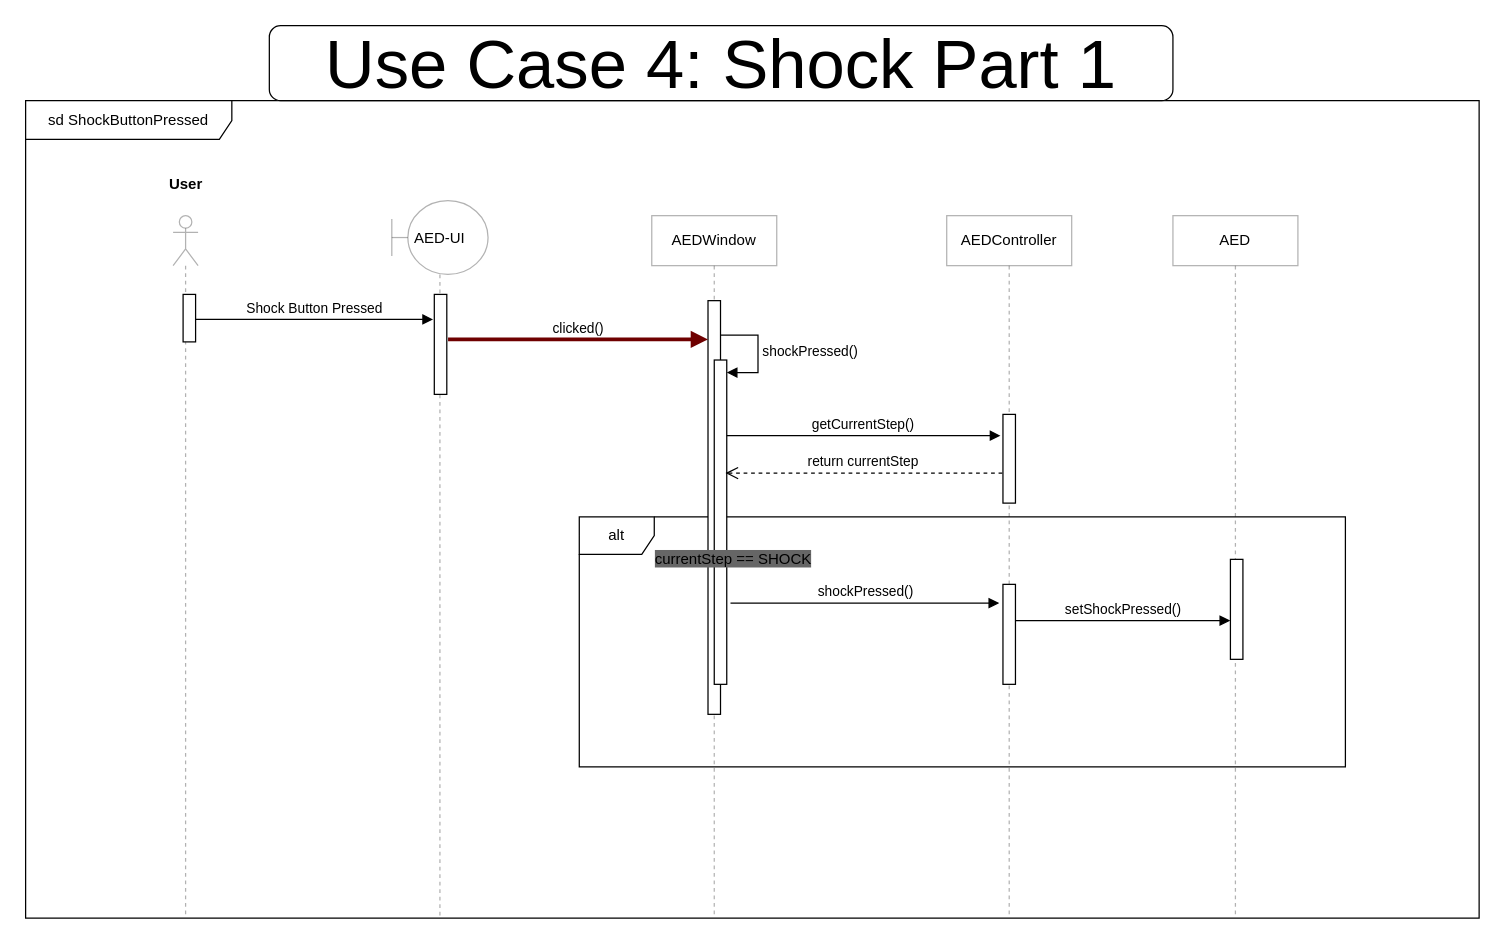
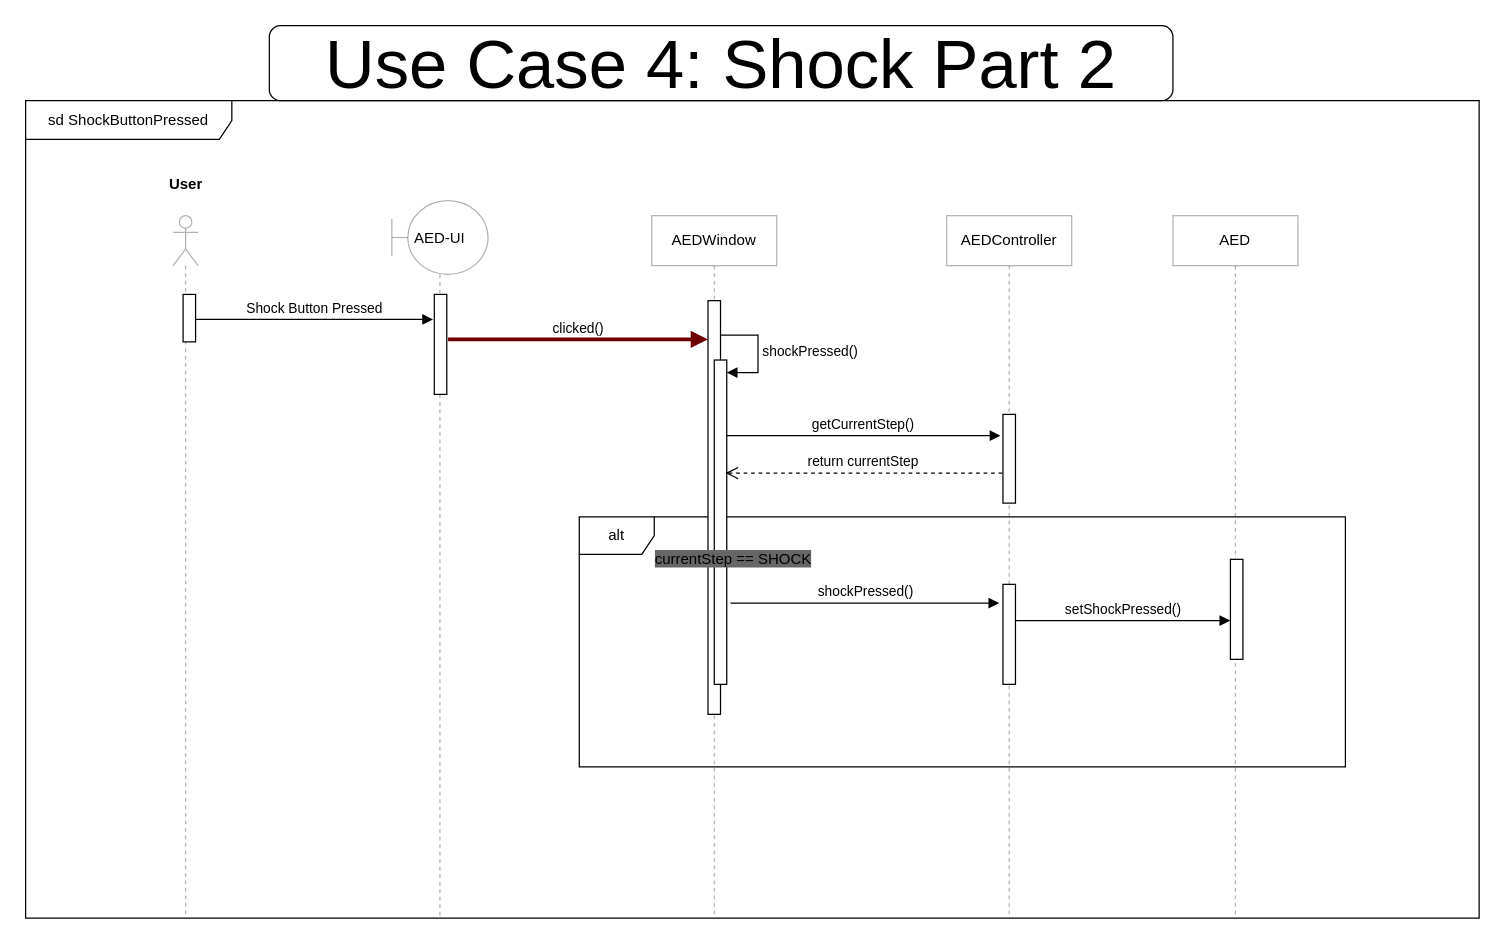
node "Use Case 4: Shock Part 1": label "Use Case 4: Shock Part 1" -> "Use Case 4: Shock Part 2"
